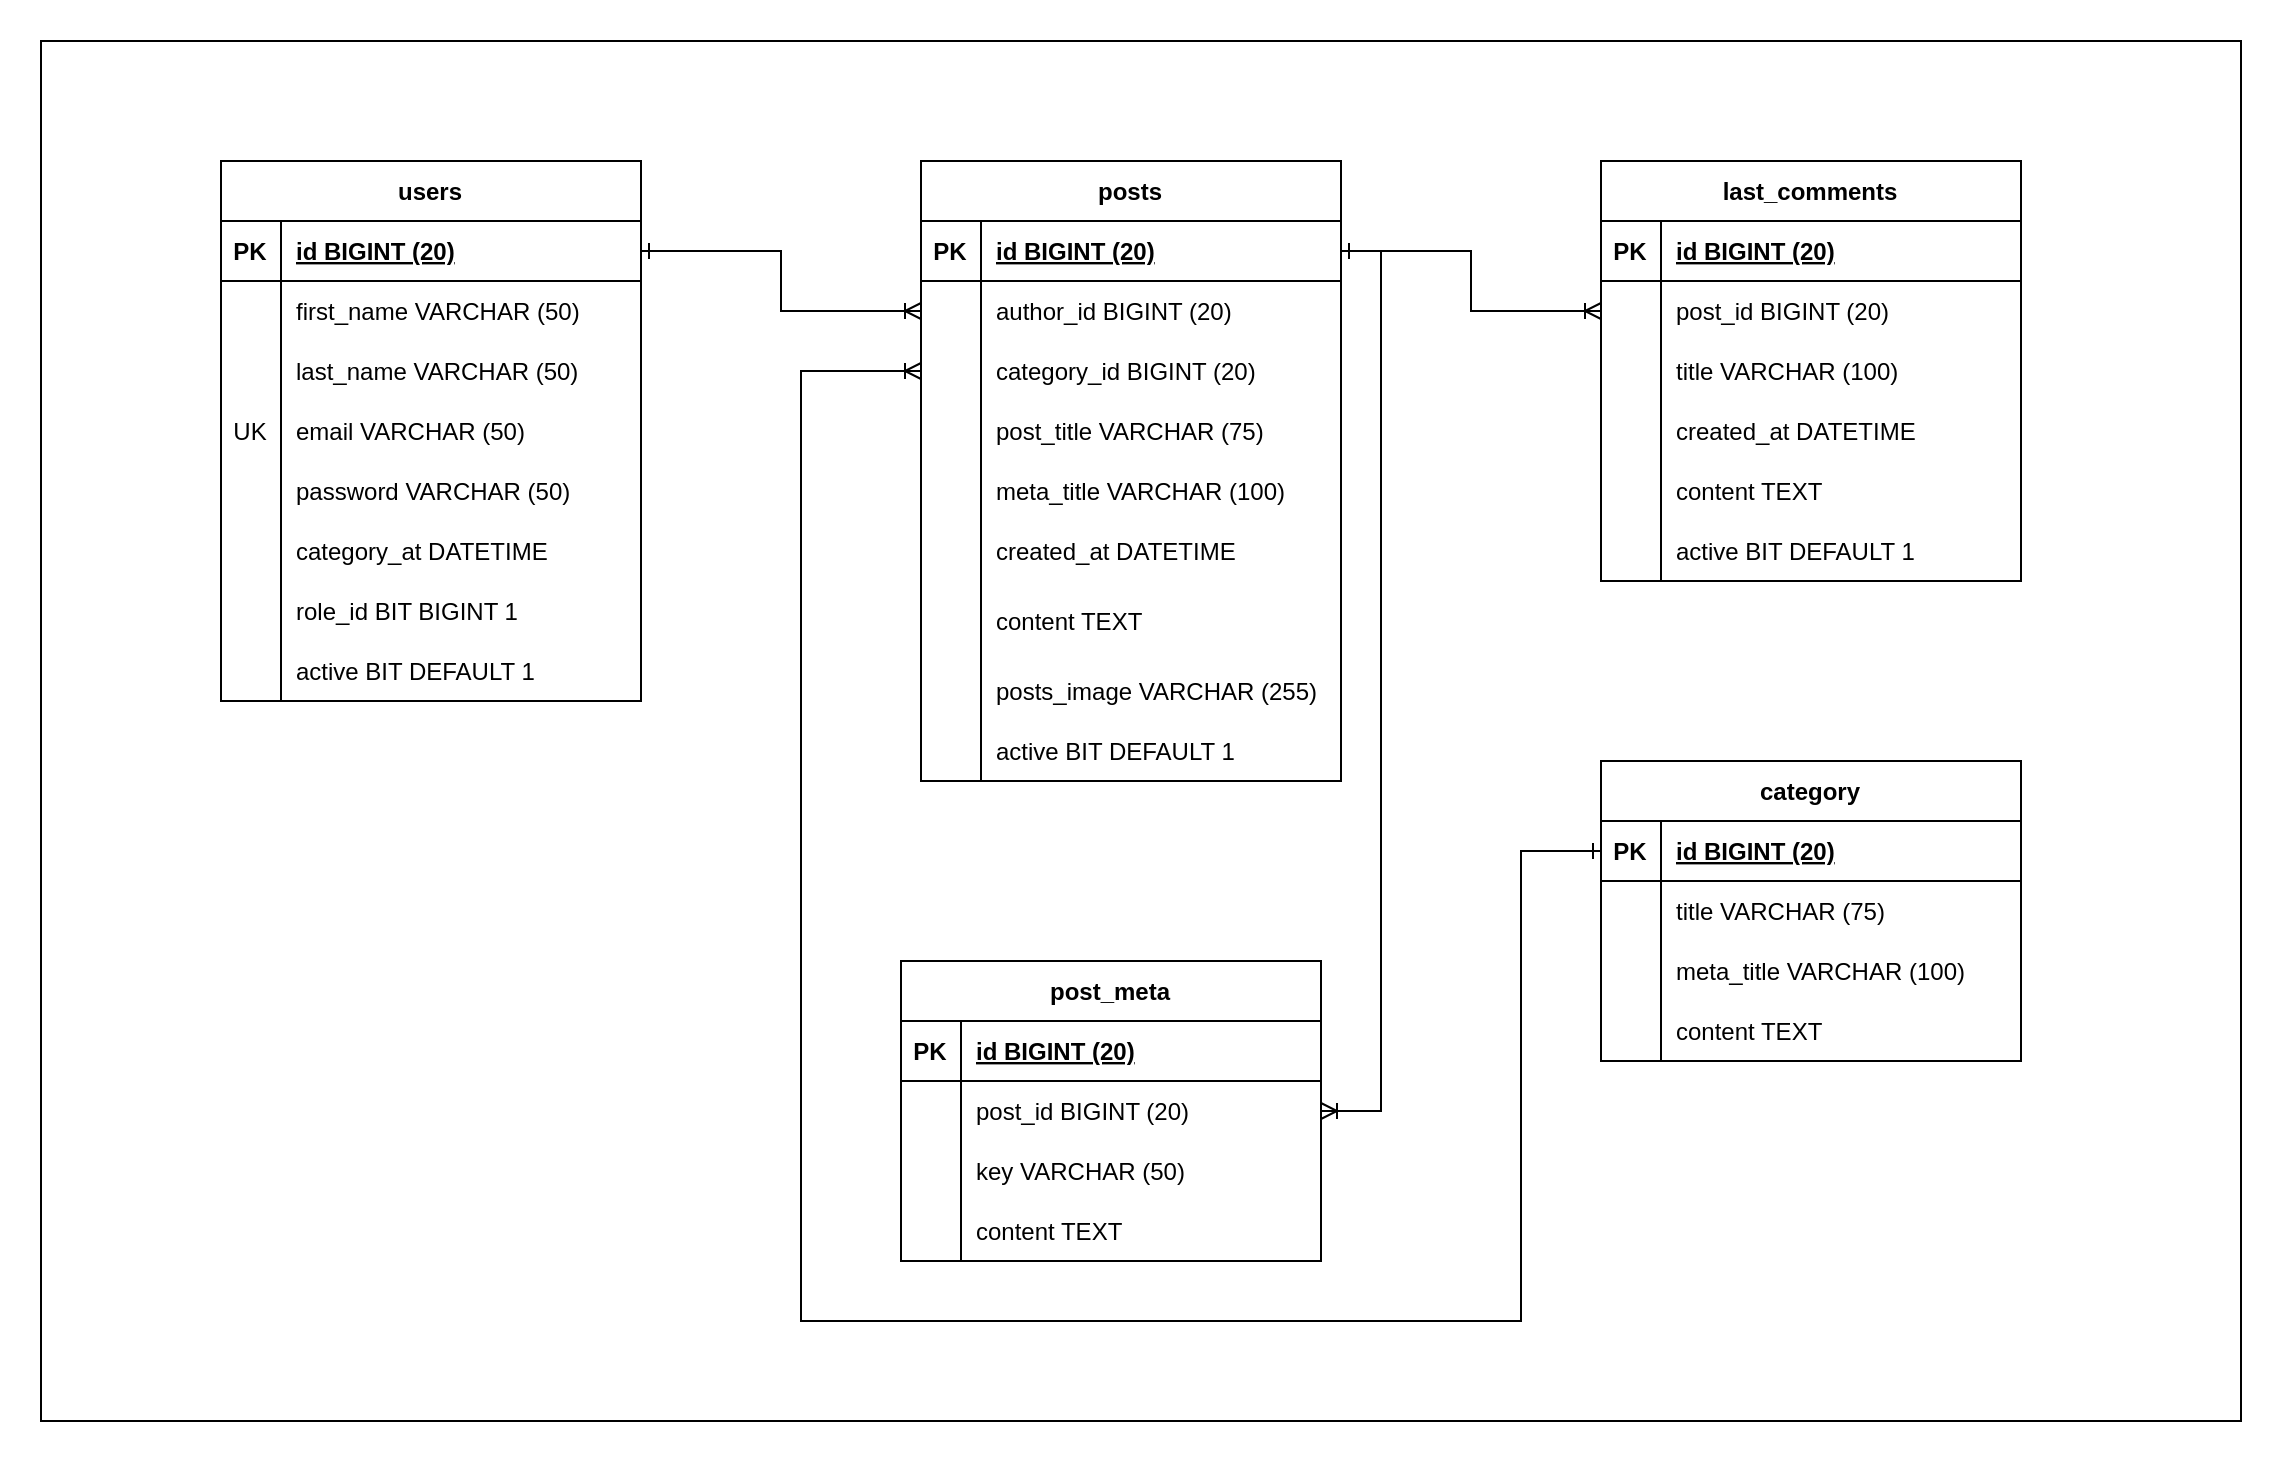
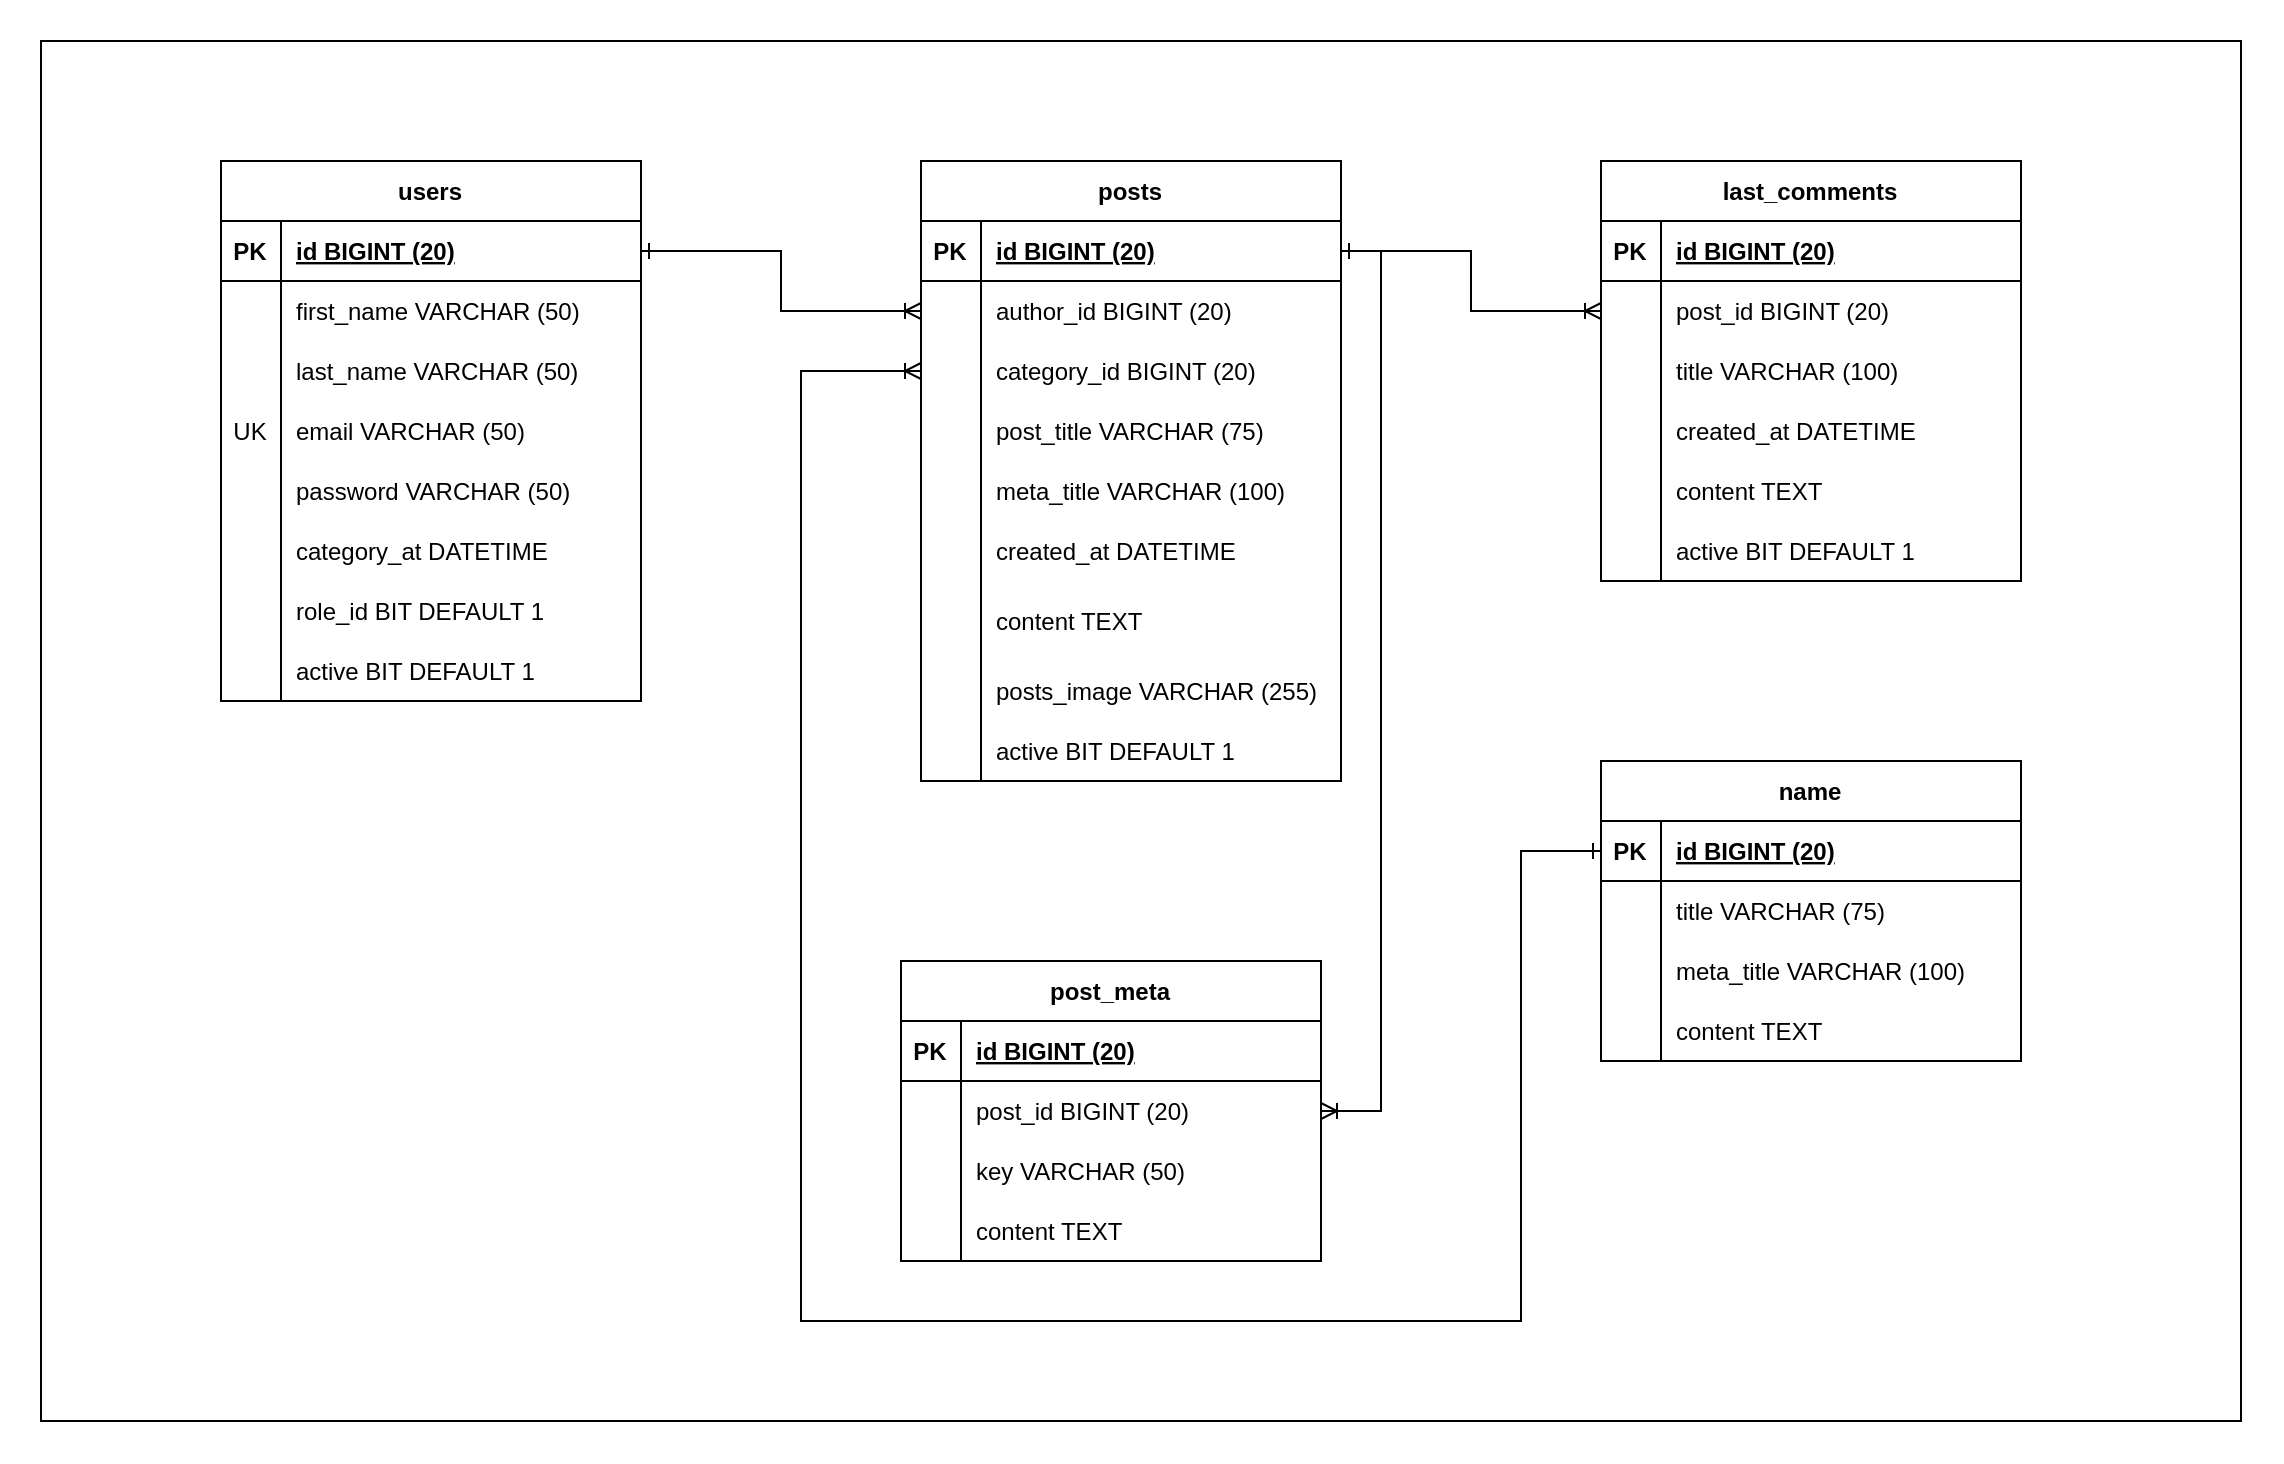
node "role_id BIT BIGINT 1": label "role_id BIT BIGINT 1" -> "role_id BIT DEFAULT 1"
node "category": label "category" -> "name"
